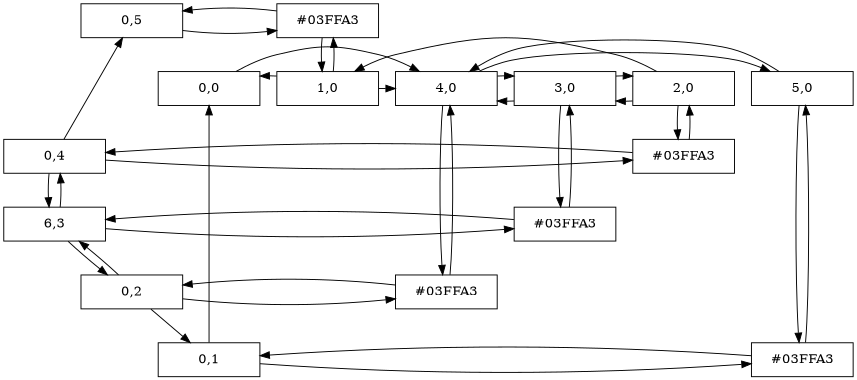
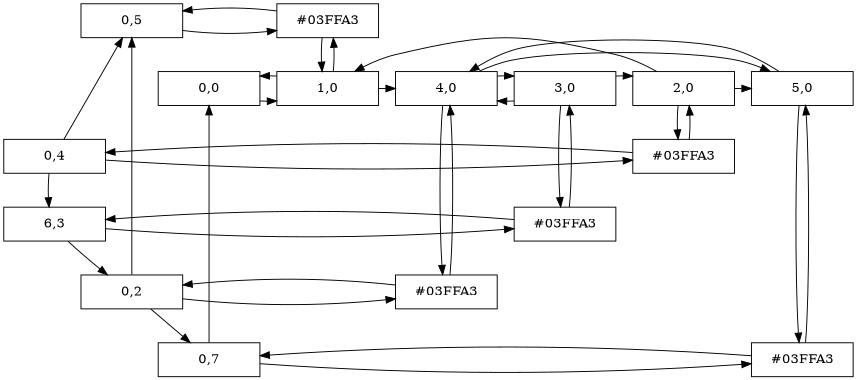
edge "0,0" -> "4,0": now "0,0" -> "1,0"
edge "2,0" -> "3,0": now "2,0" -> "5,0"
edge "6,3" -> "0,4": removed
edge "0,2" -> "6,3": now "0,2" -> "0,5"
node "0,1": label "0,1" -> "0,7"
